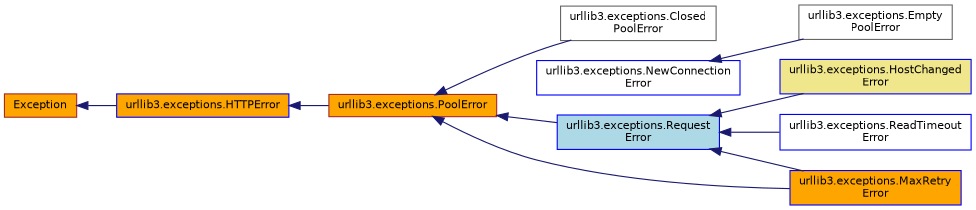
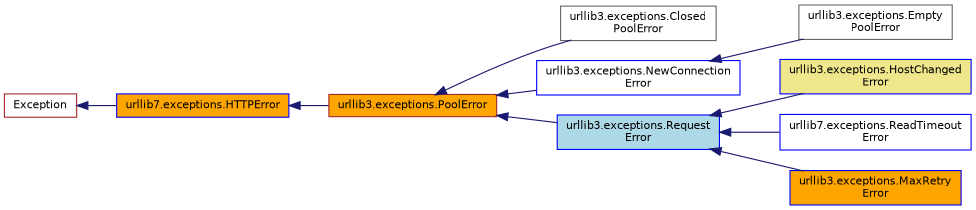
node "Exception": fillcolor orange -> white
node "urllib3.exceptions.HTTPError": label "urllib3.exceptions.HTTPError" -> "urllib7.exceptions.HTTPError"
node "urllib3.exceptions.ReadTimeout Error": label "urllib3.exceptions.ReadTimeout Error" -> "urllib7.exceptions.ReadTimeout Error"
edge "urllib3.exceptions.MaxRetry Error" -> "urllib3.exceptions.PoolError": now "urllib3.exceptions.NewConnection Error" -> "urllib3.exceptions.PoolError"
